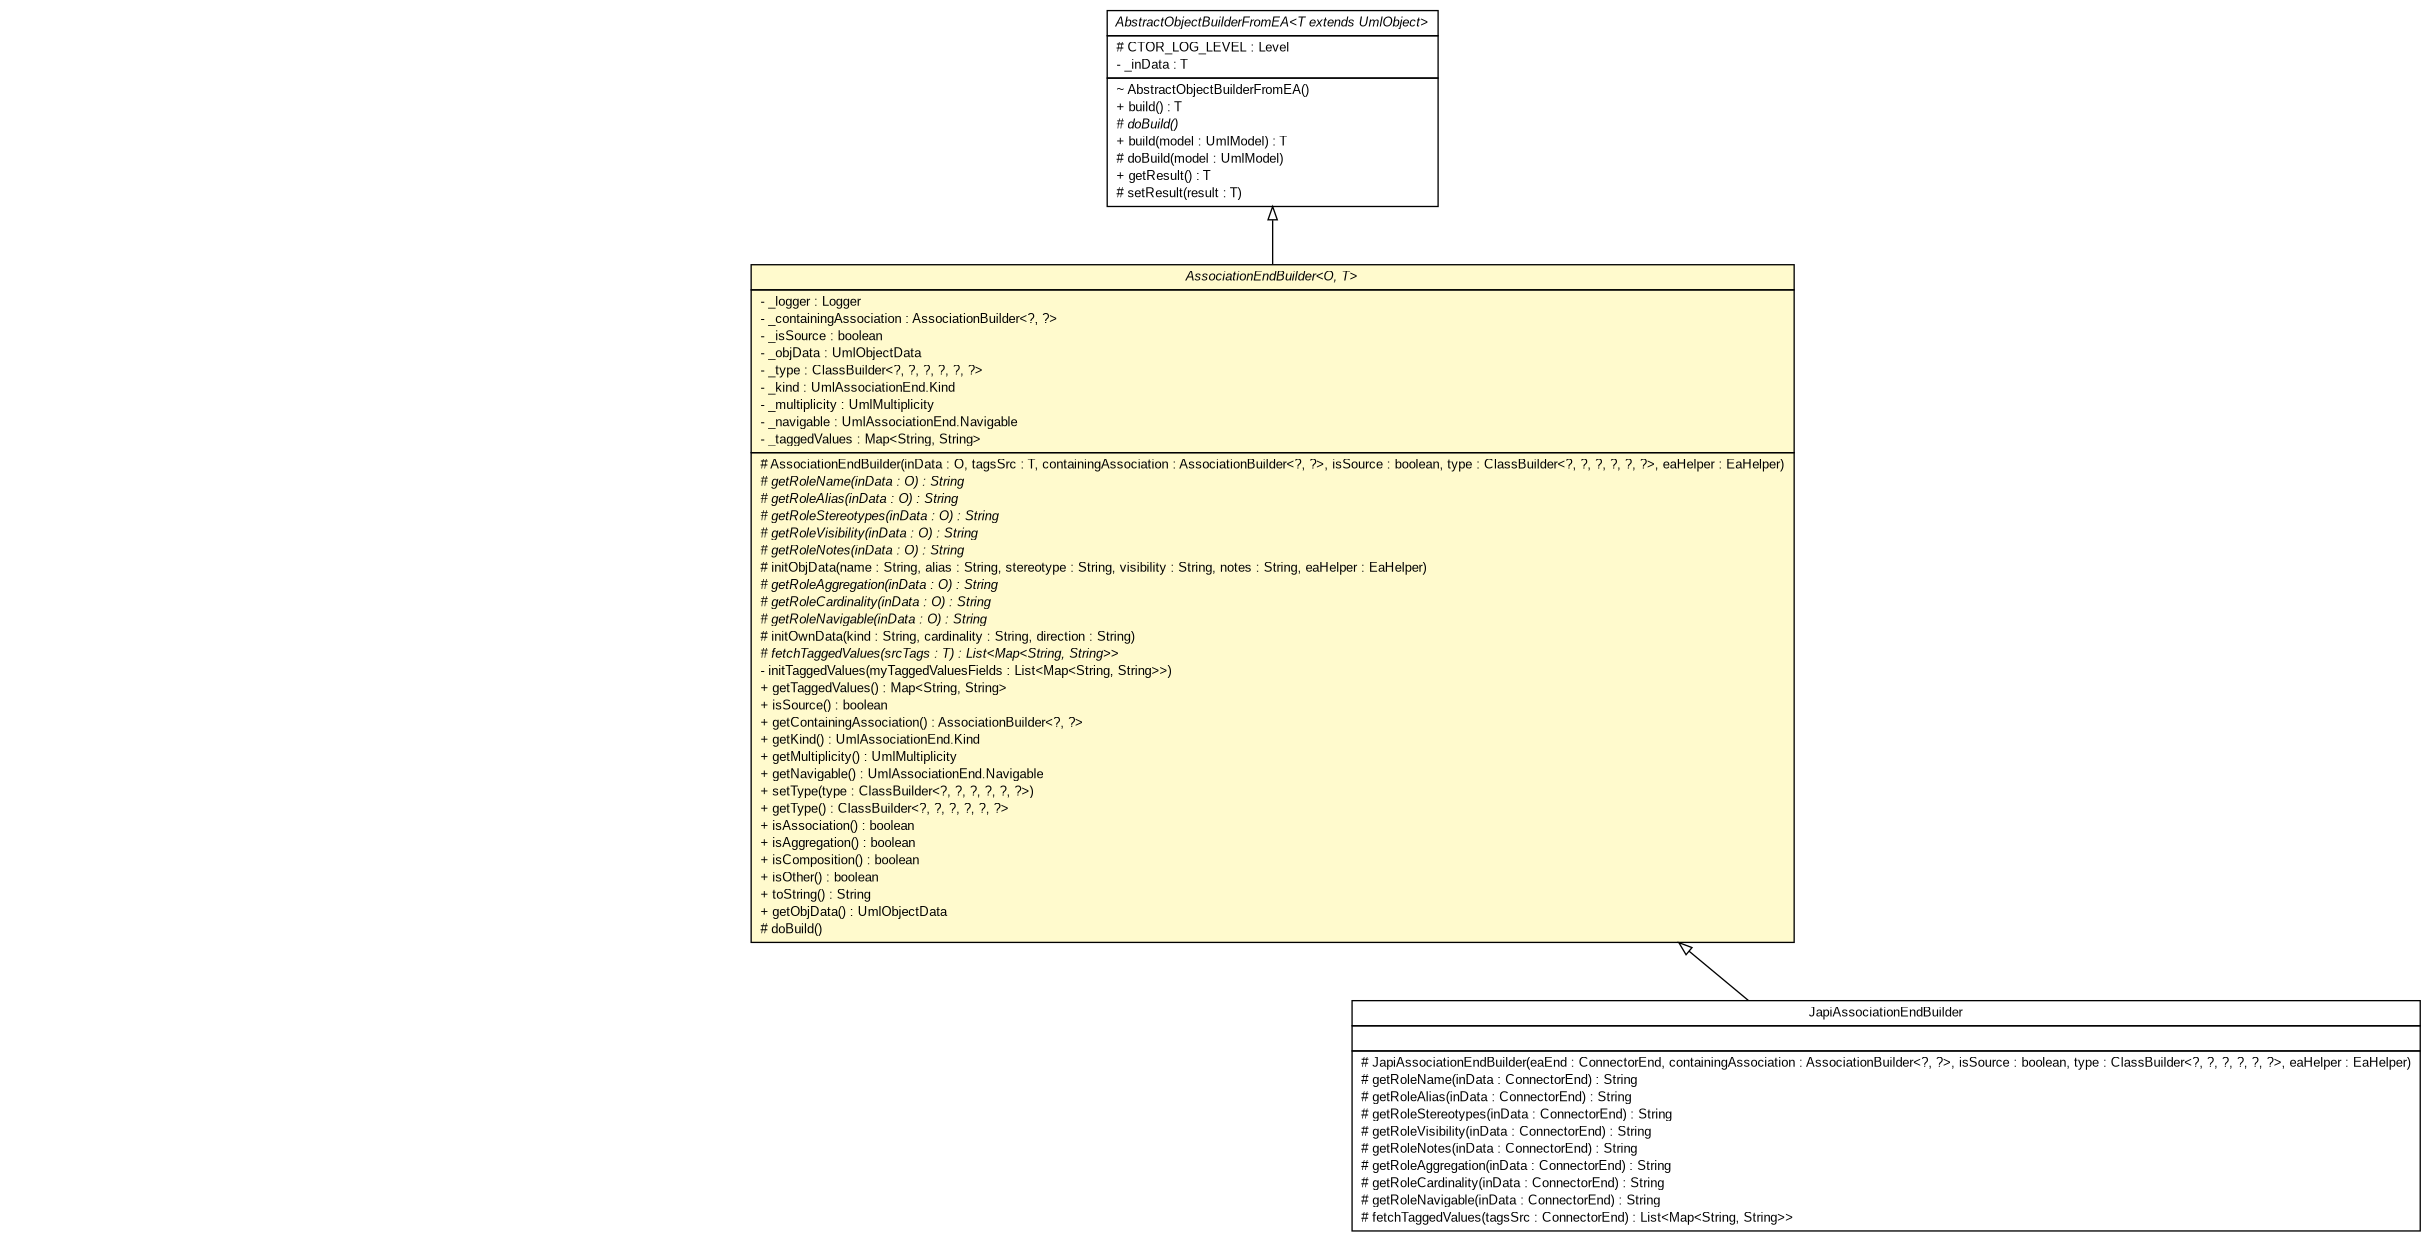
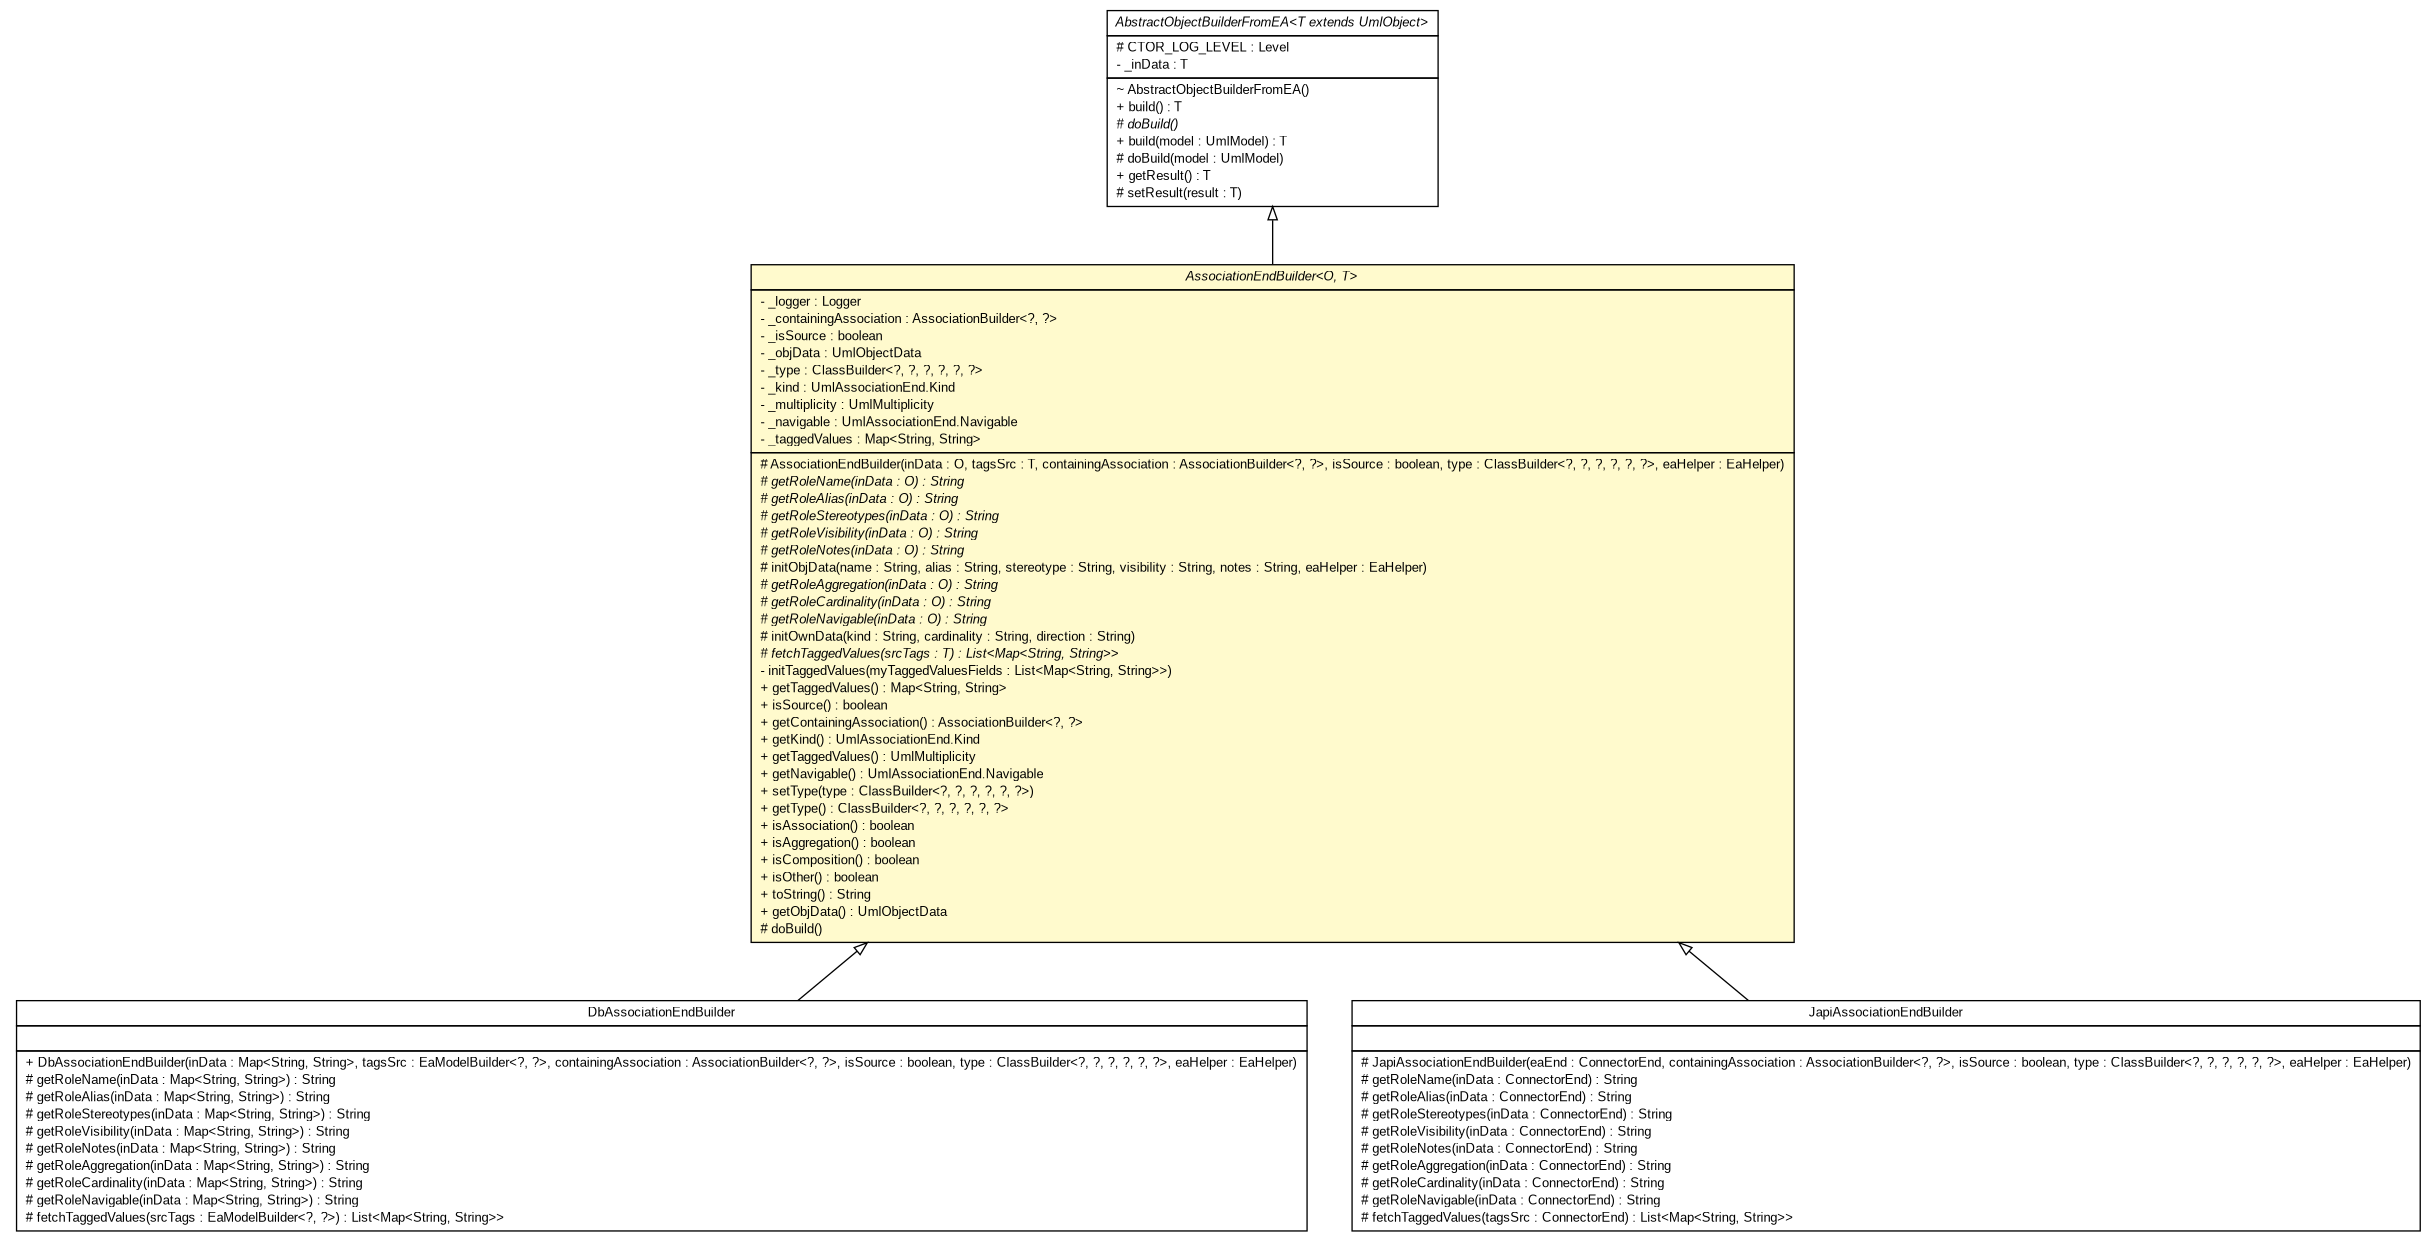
node "AssociationEndBuilder<O, T>": text "+ getMultiplicity() : UmlMultiplicity" -> "+ getTaggedValues() : UmlMultiplicity"
node "DbAssociationEndBuilder": added
